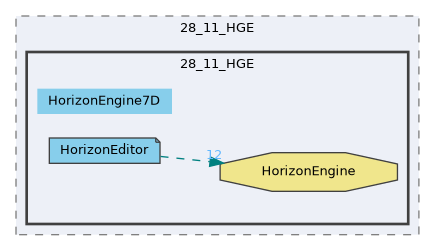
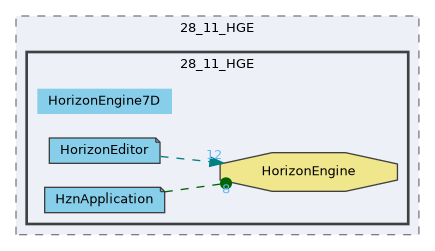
node "HznApplication": added
